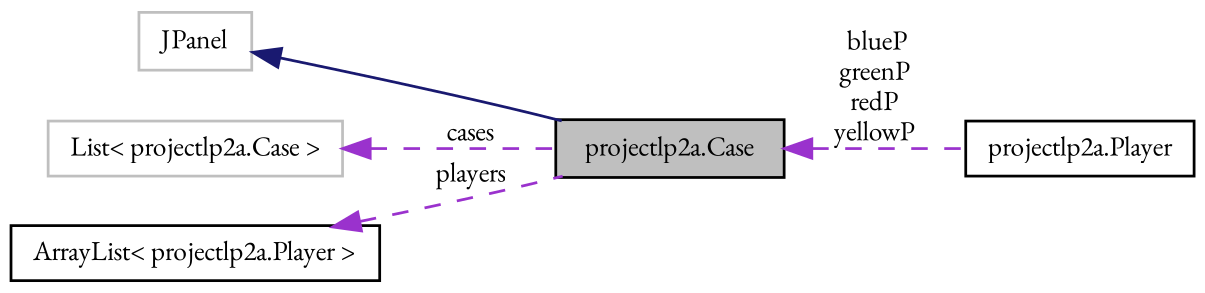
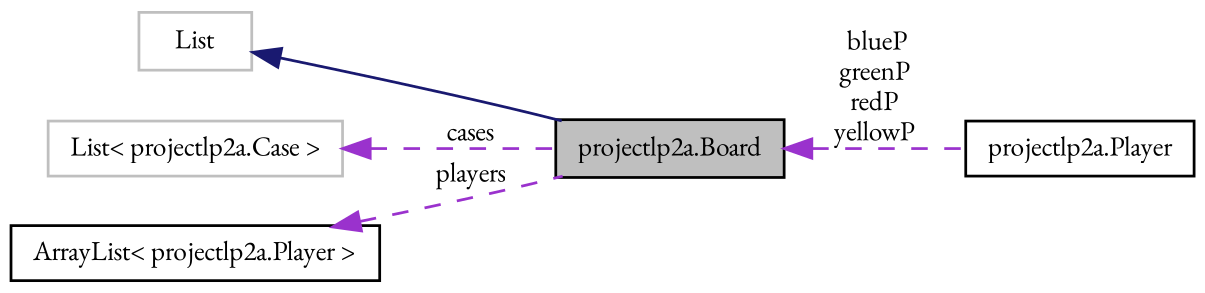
node "JPanel": label "JPanel" -> "List"
node "projectlp2a.Case": label "projectlp2a.Case" -> "projectlp2a.Board"
